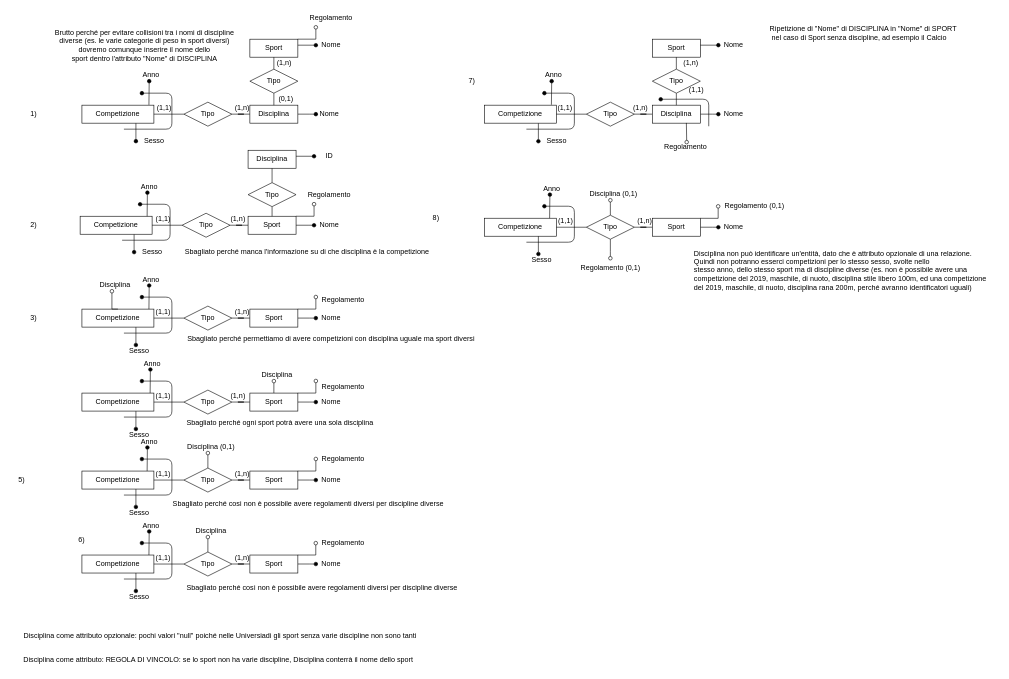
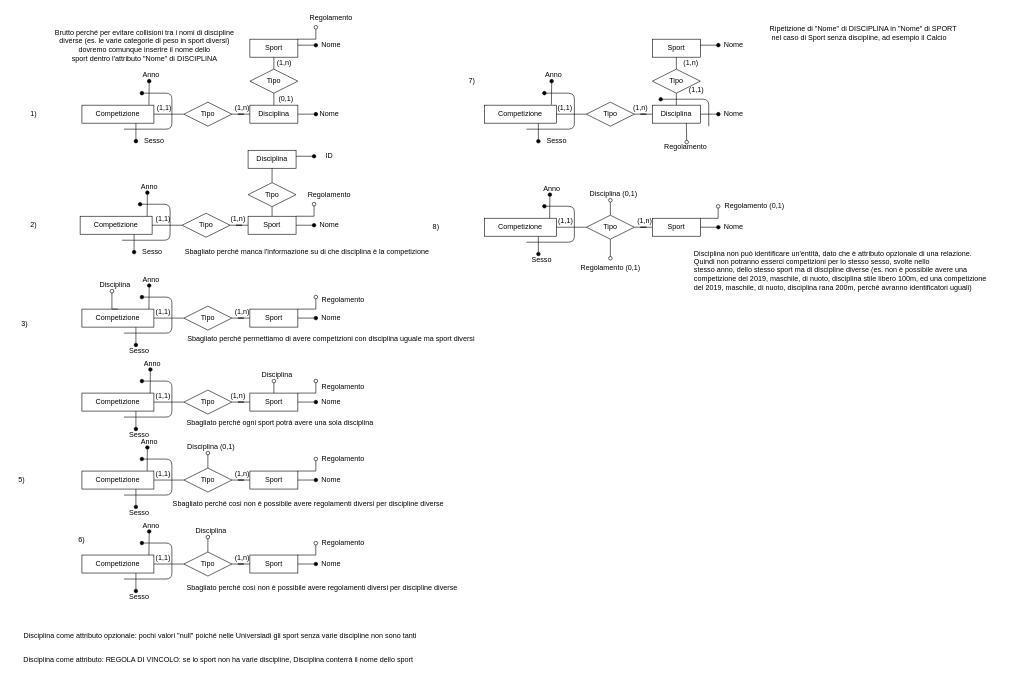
node "8)": moved (436, 218) -> (436, 227)
node "3)": moved (33, 318) -> (24, 324)
